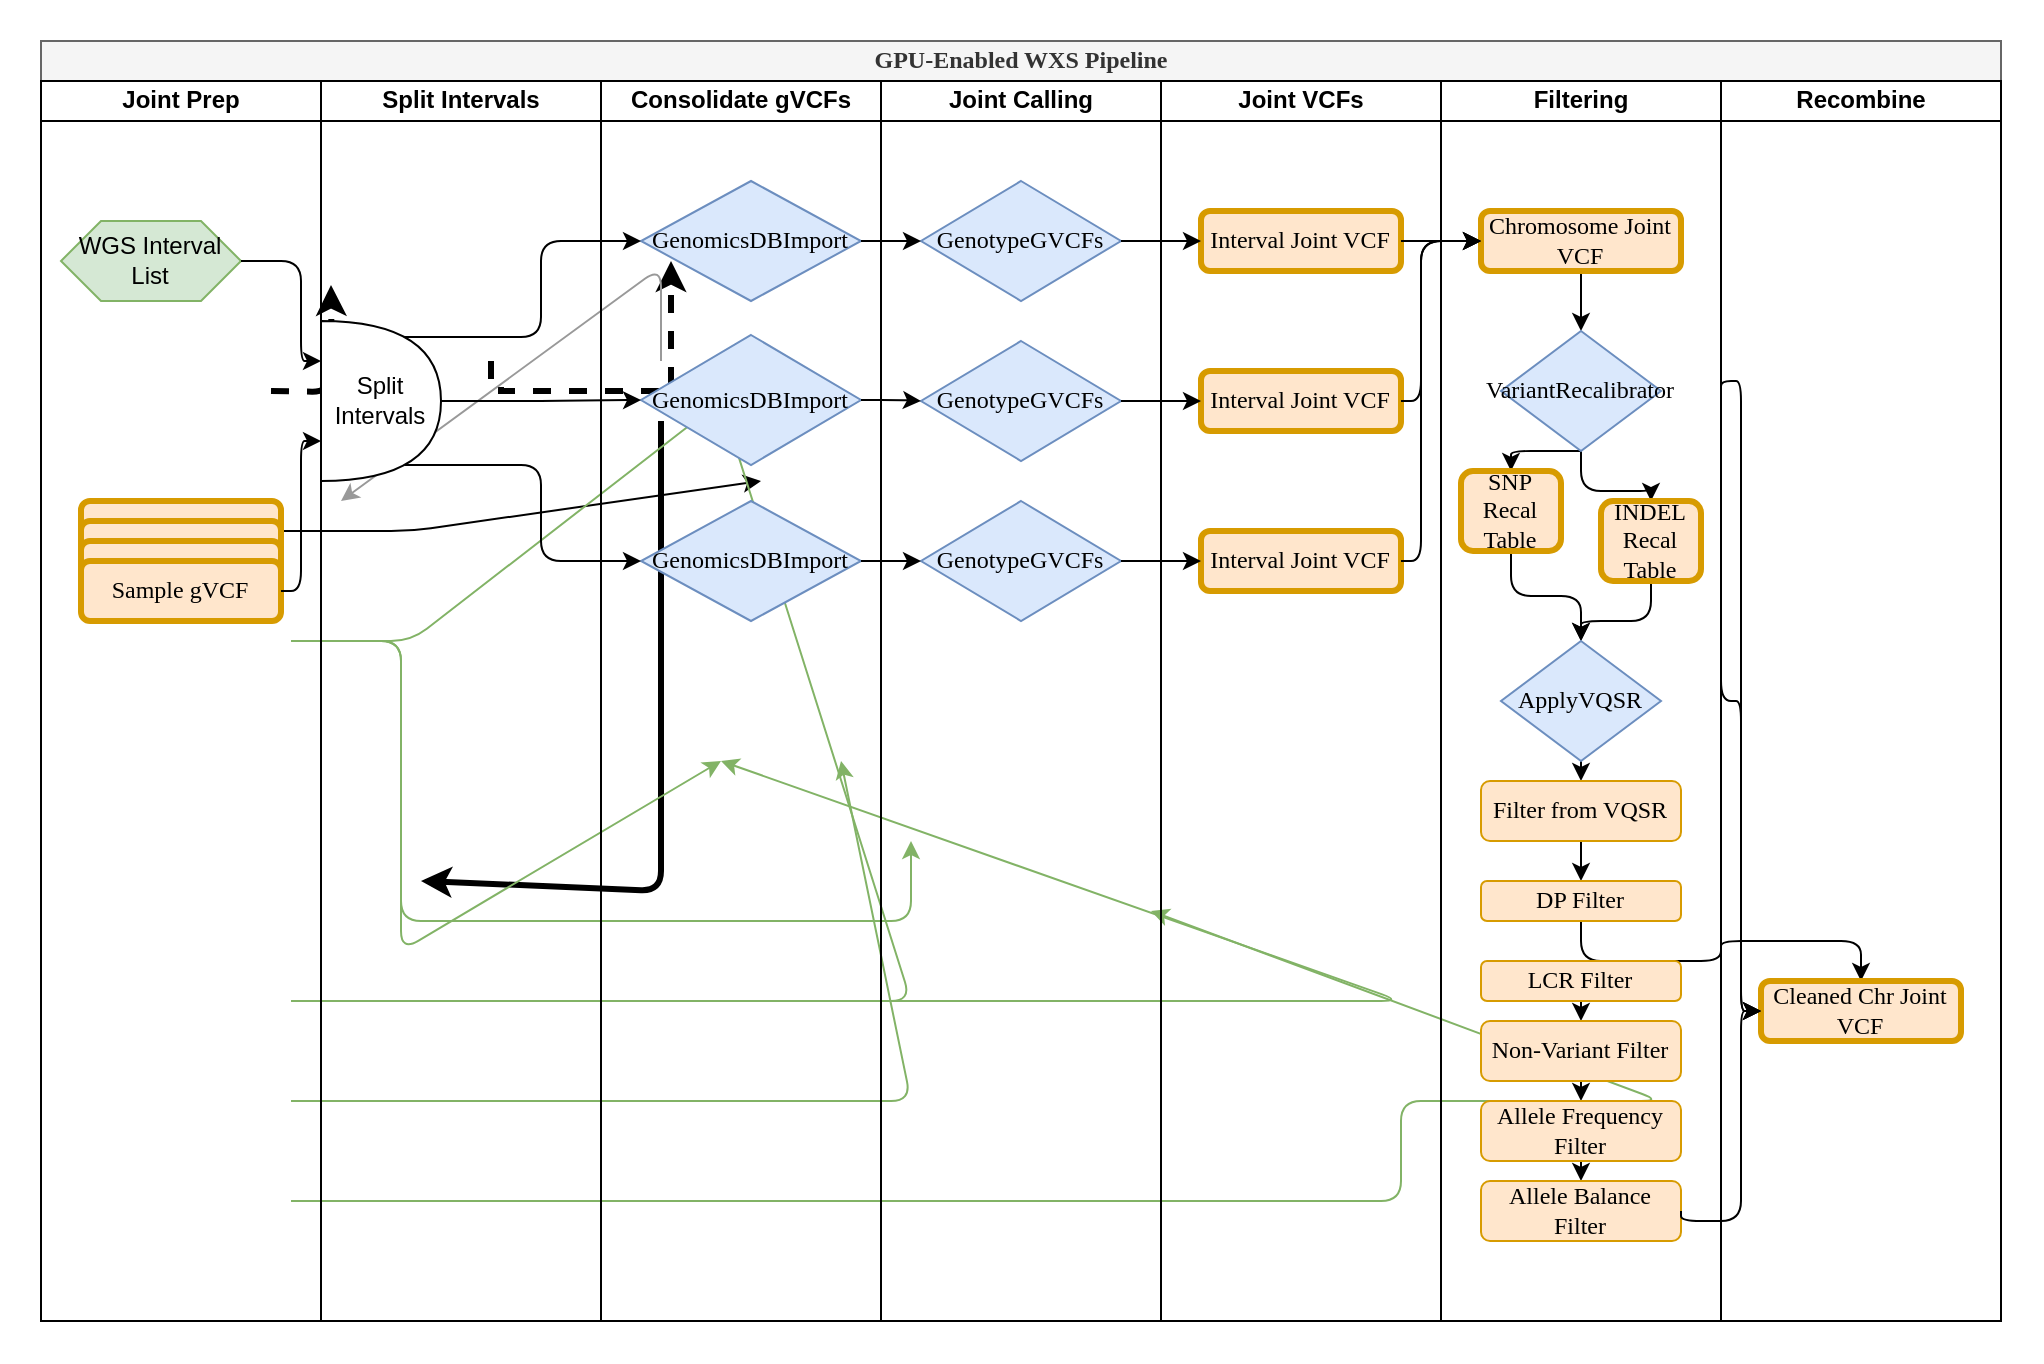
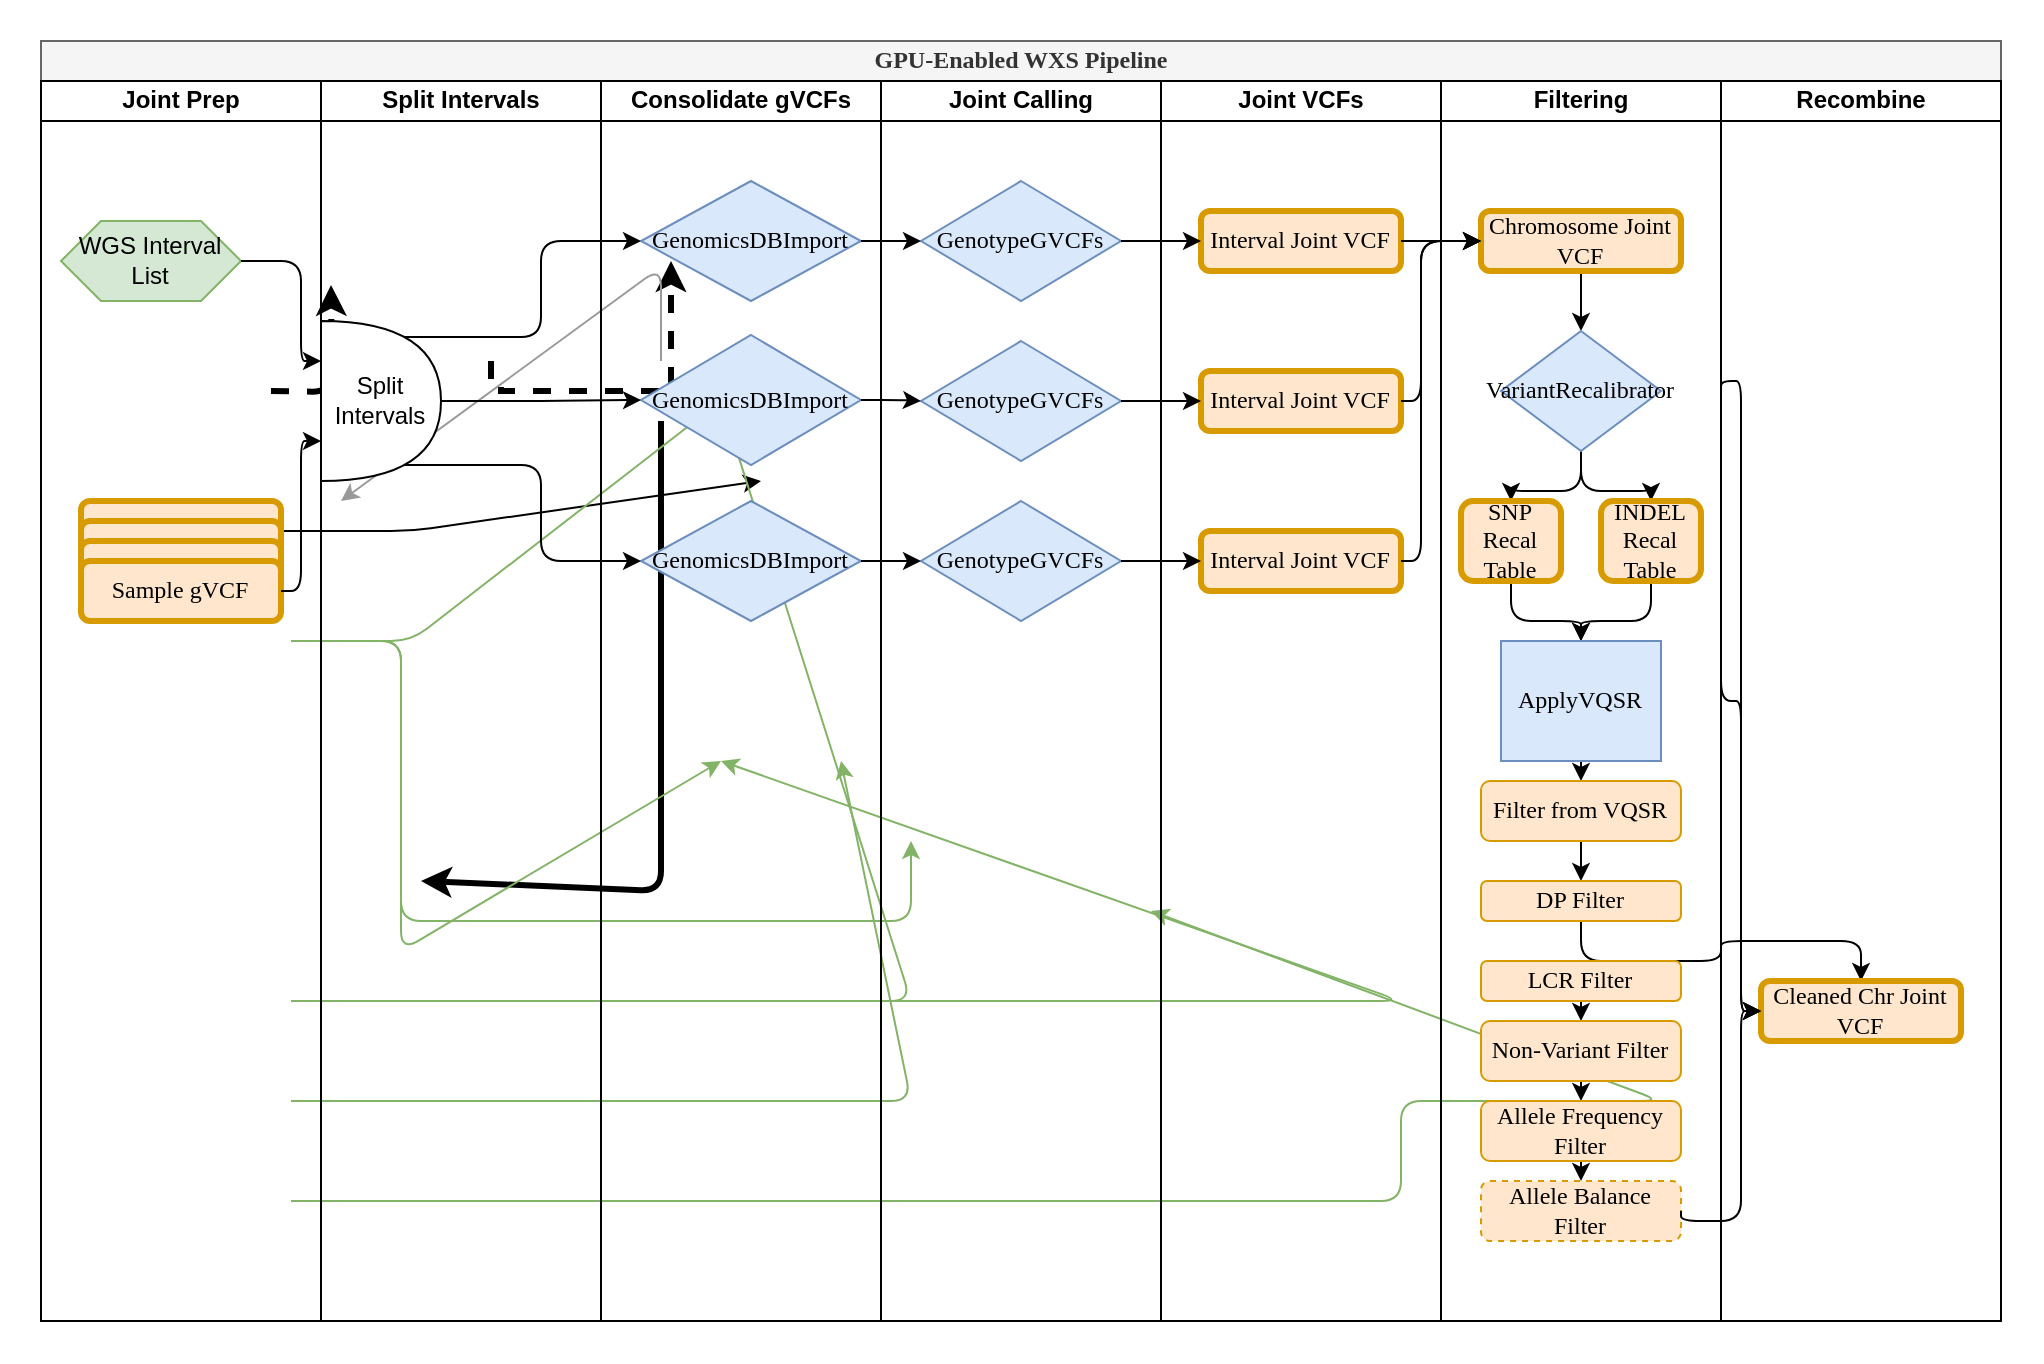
node "SNP Recal Table": moved (1511, 511) -> (1511, 541)
node "ApplyVQSR": shape diamond -> rectangle
node "Allele Balance Filter": style solid -> dashed
